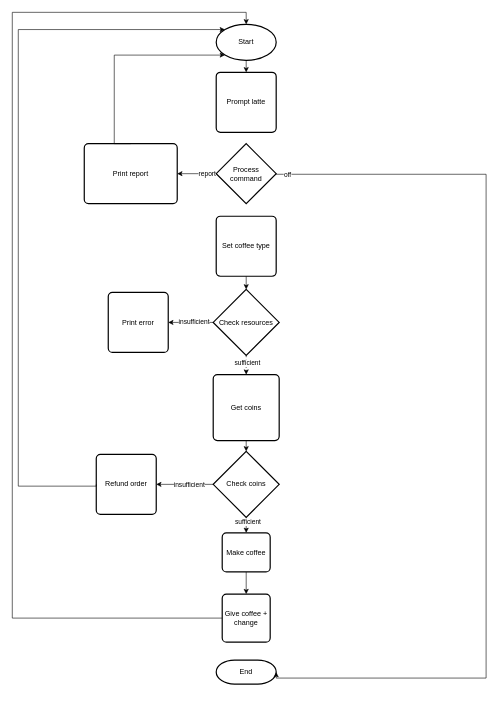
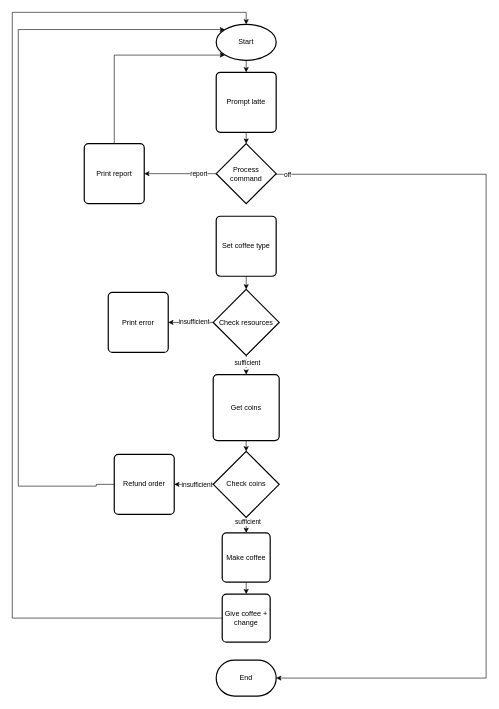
edge "Prompt latte" -> "Process command": added
node "Print report": size 93x60 -> 60x60
node "Refund order": moved (126, 485) -> (144, 485)
node "Make coffee": size 48x39 -> 48x49
node "End": size 60x24 -> 60x36
